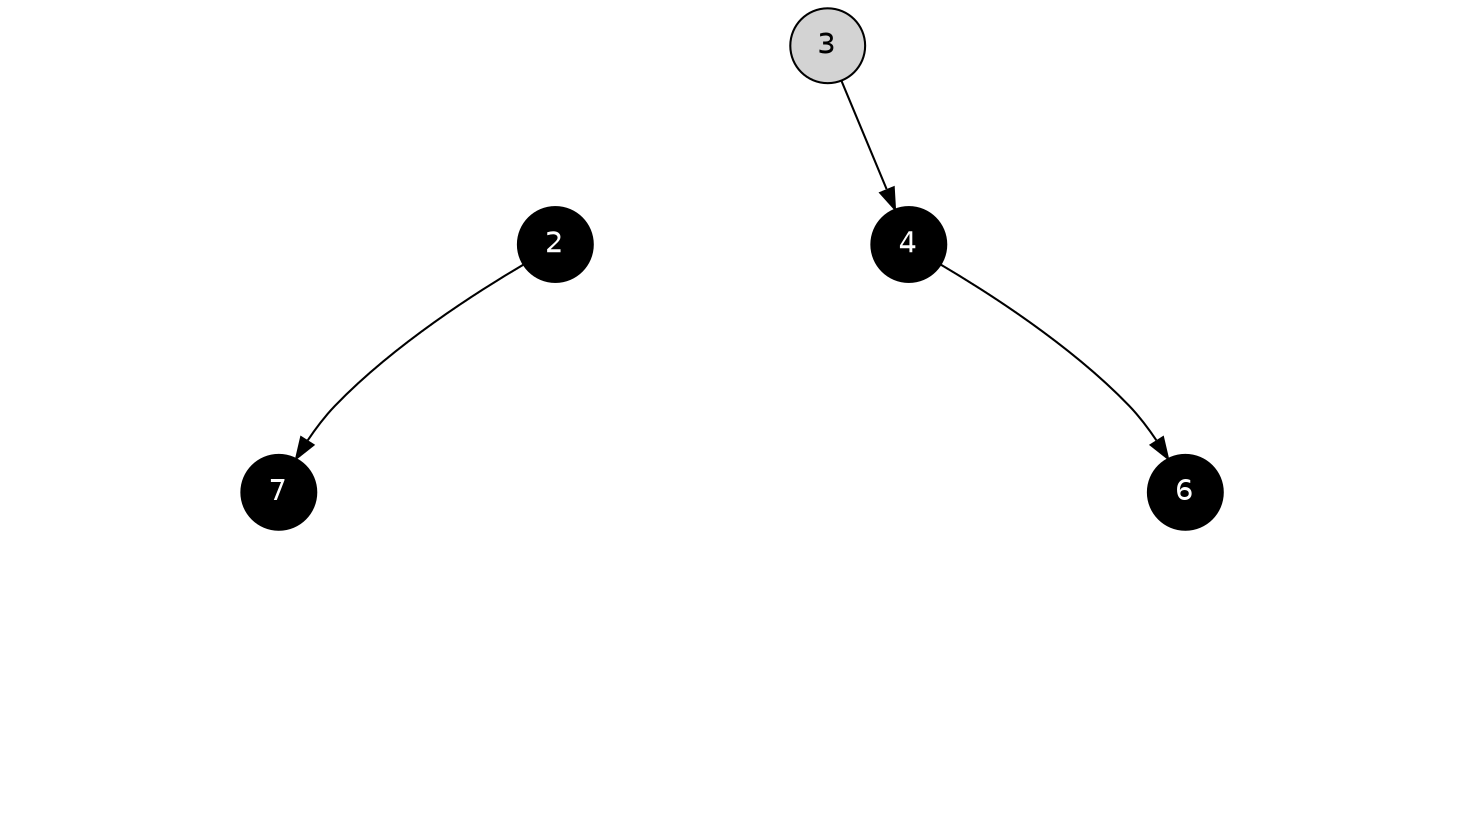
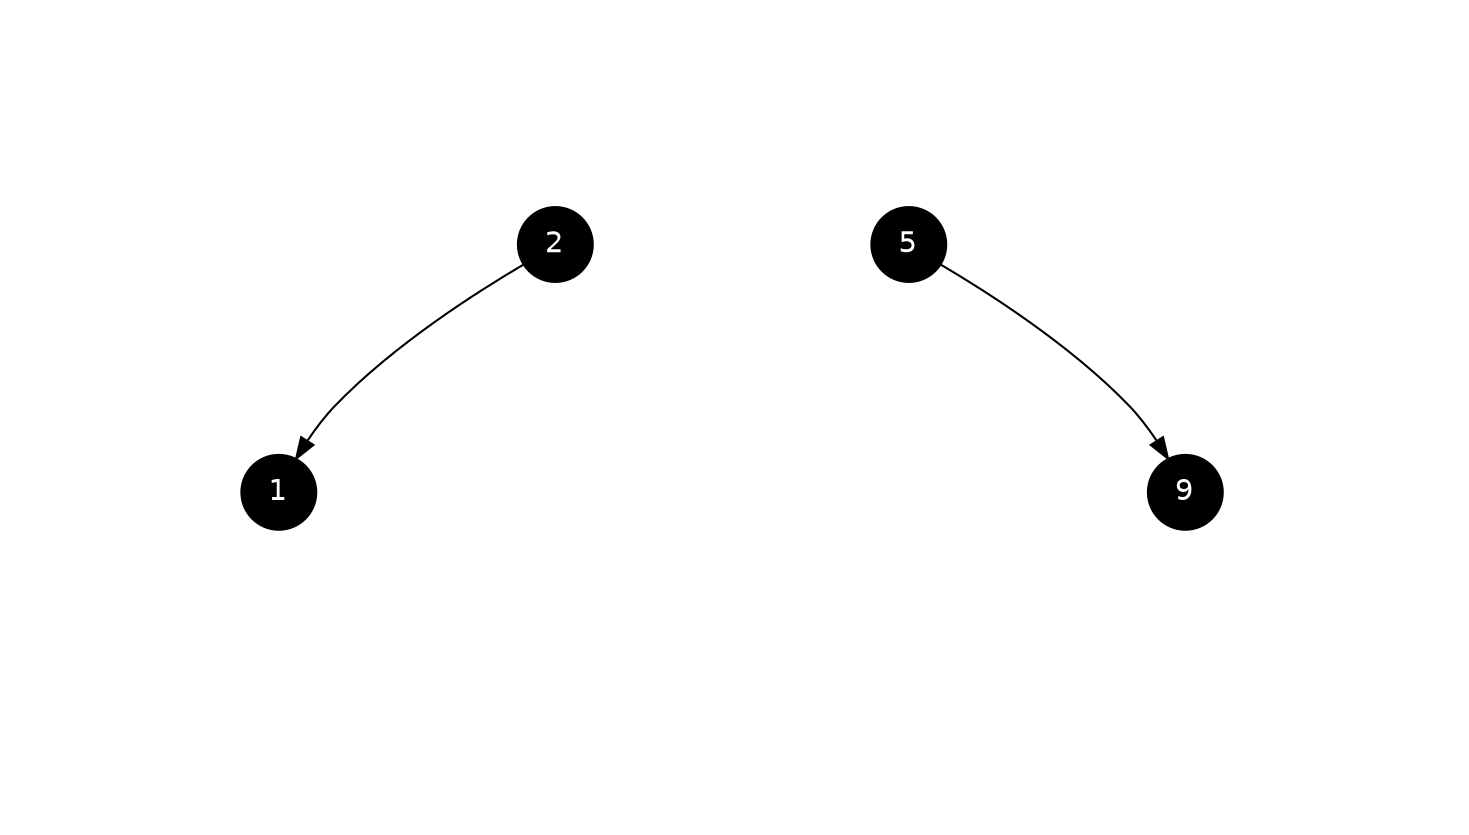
node "3": removed
node "4": label "4" -> "5"
node "7": label "7" -> "1"
node "6": label "6" -> "9"
